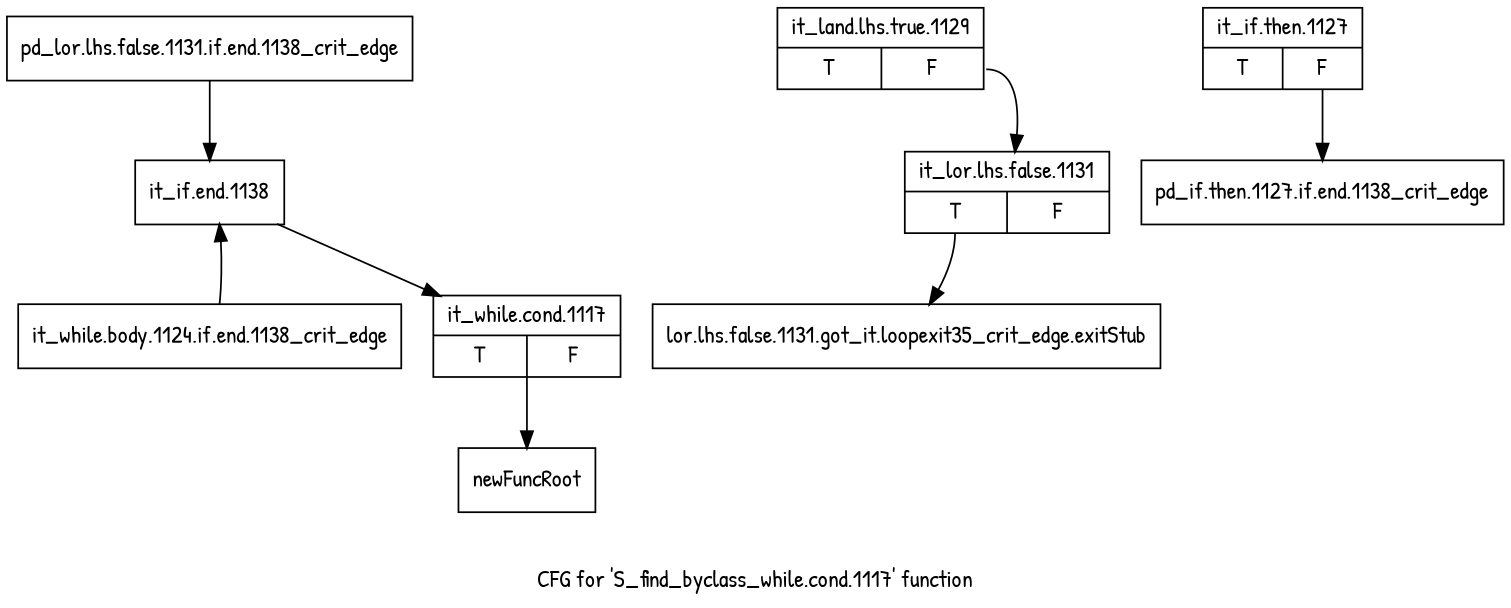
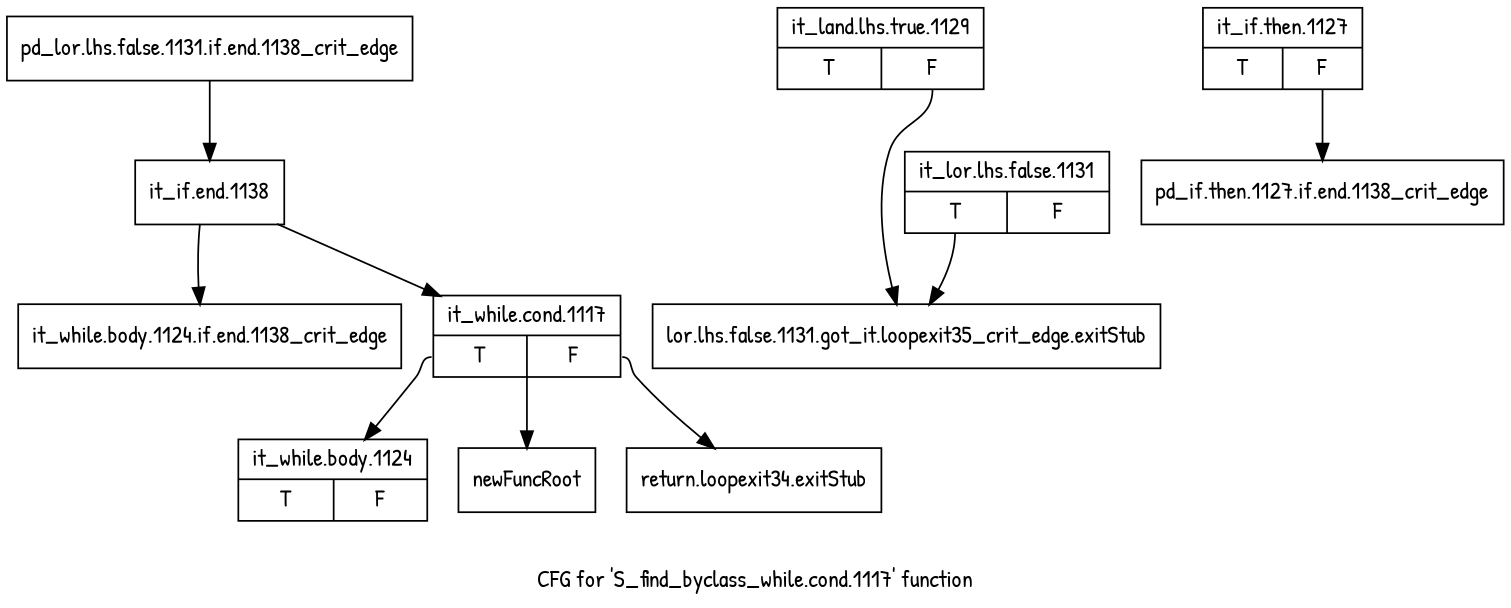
edge "it_land.lhs.true.1129" -> "it_lor.lhs.false.1131": now "it_land.lhs.true.1129" -> "lor.lhs.false.1131.got_it.loopexit35_crit_edge.exitStub"
edge "it_while.body.1124.if.end.1138_crit_edge" -> "it_if.end.1138": reversed
node "it_while.body.1124": added
node "return.loopexit34.exitStub": added
